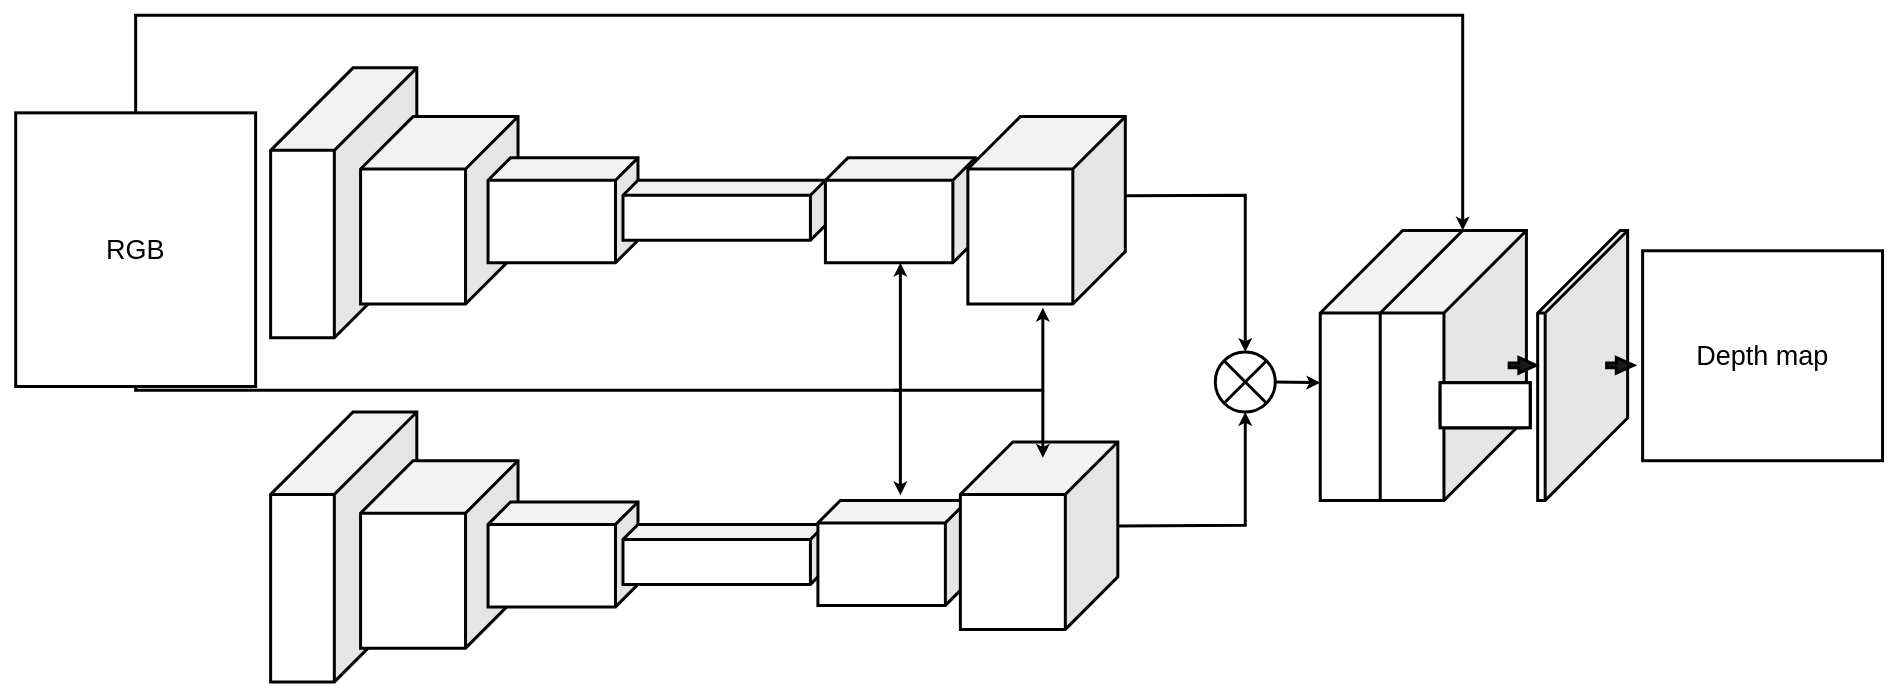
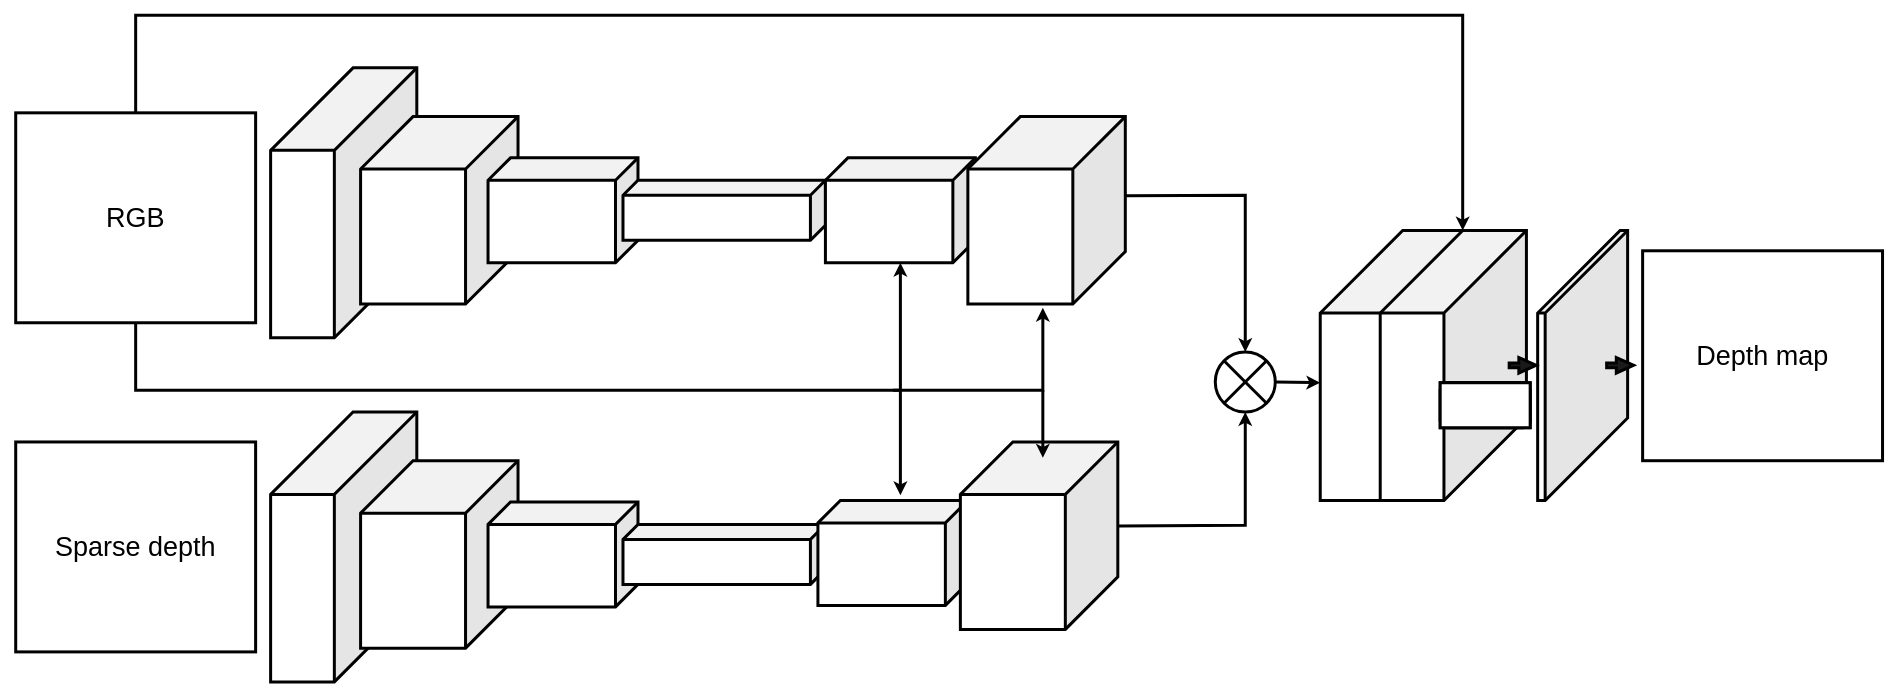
node "RGB": size 240x274 -> 240x210
node "Sparse depth": added
